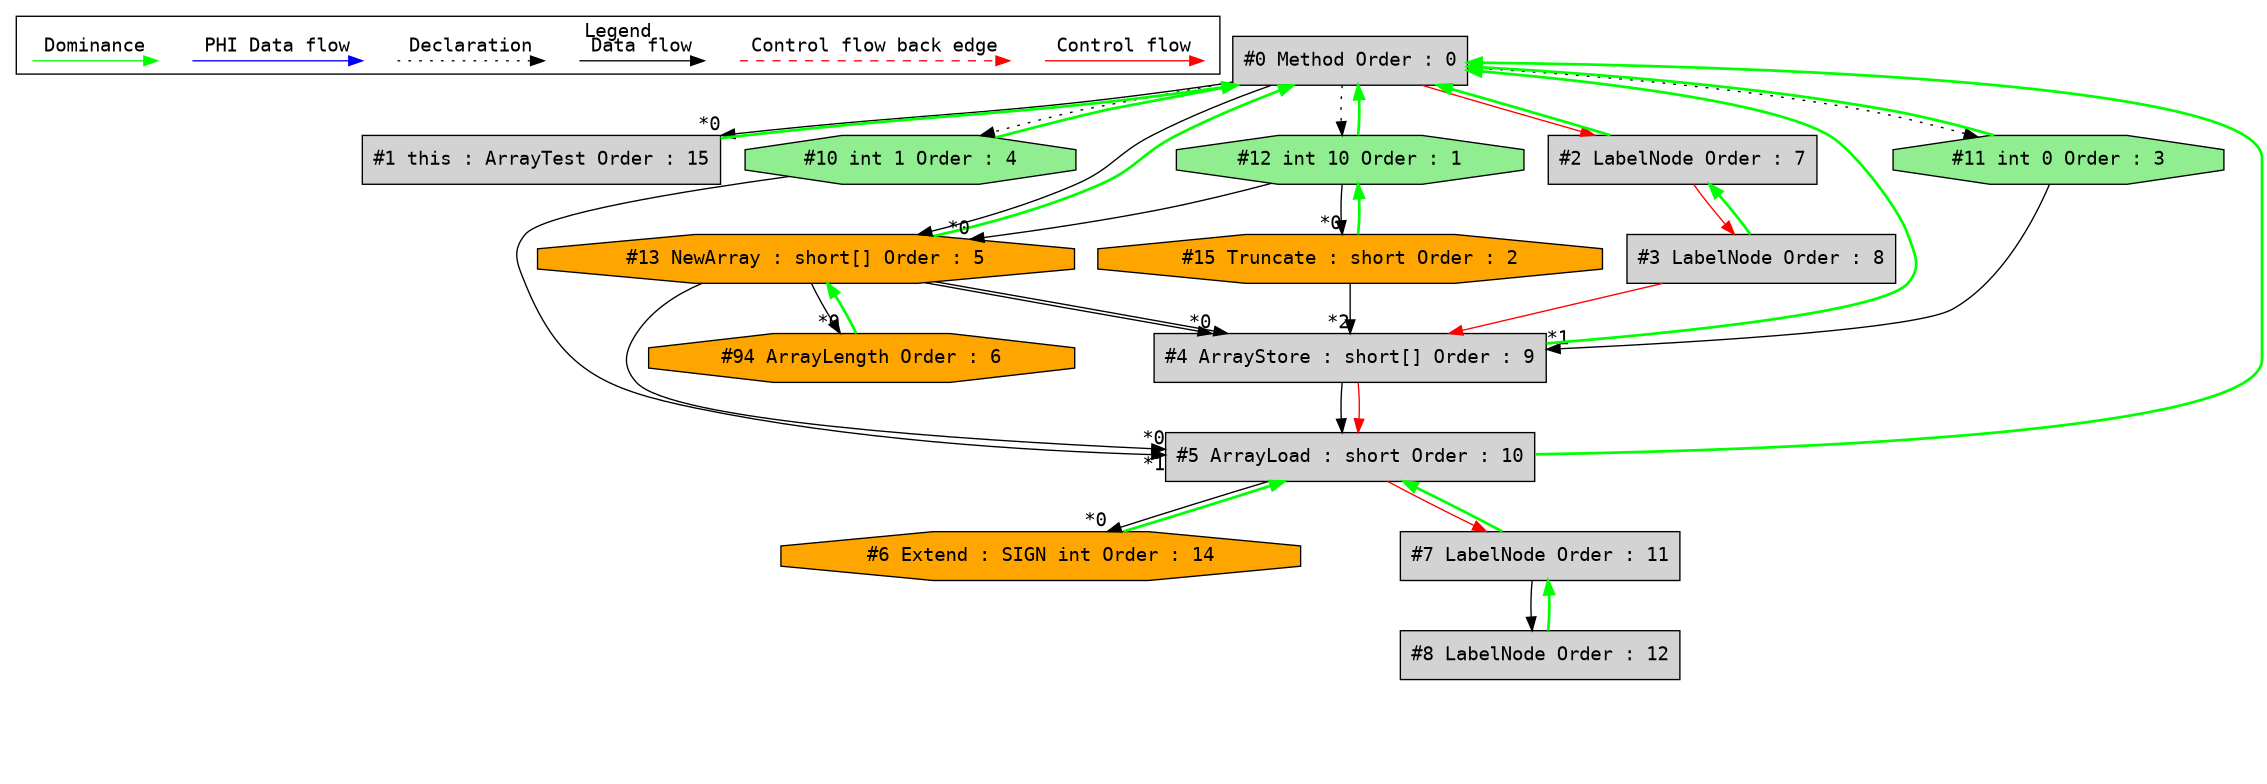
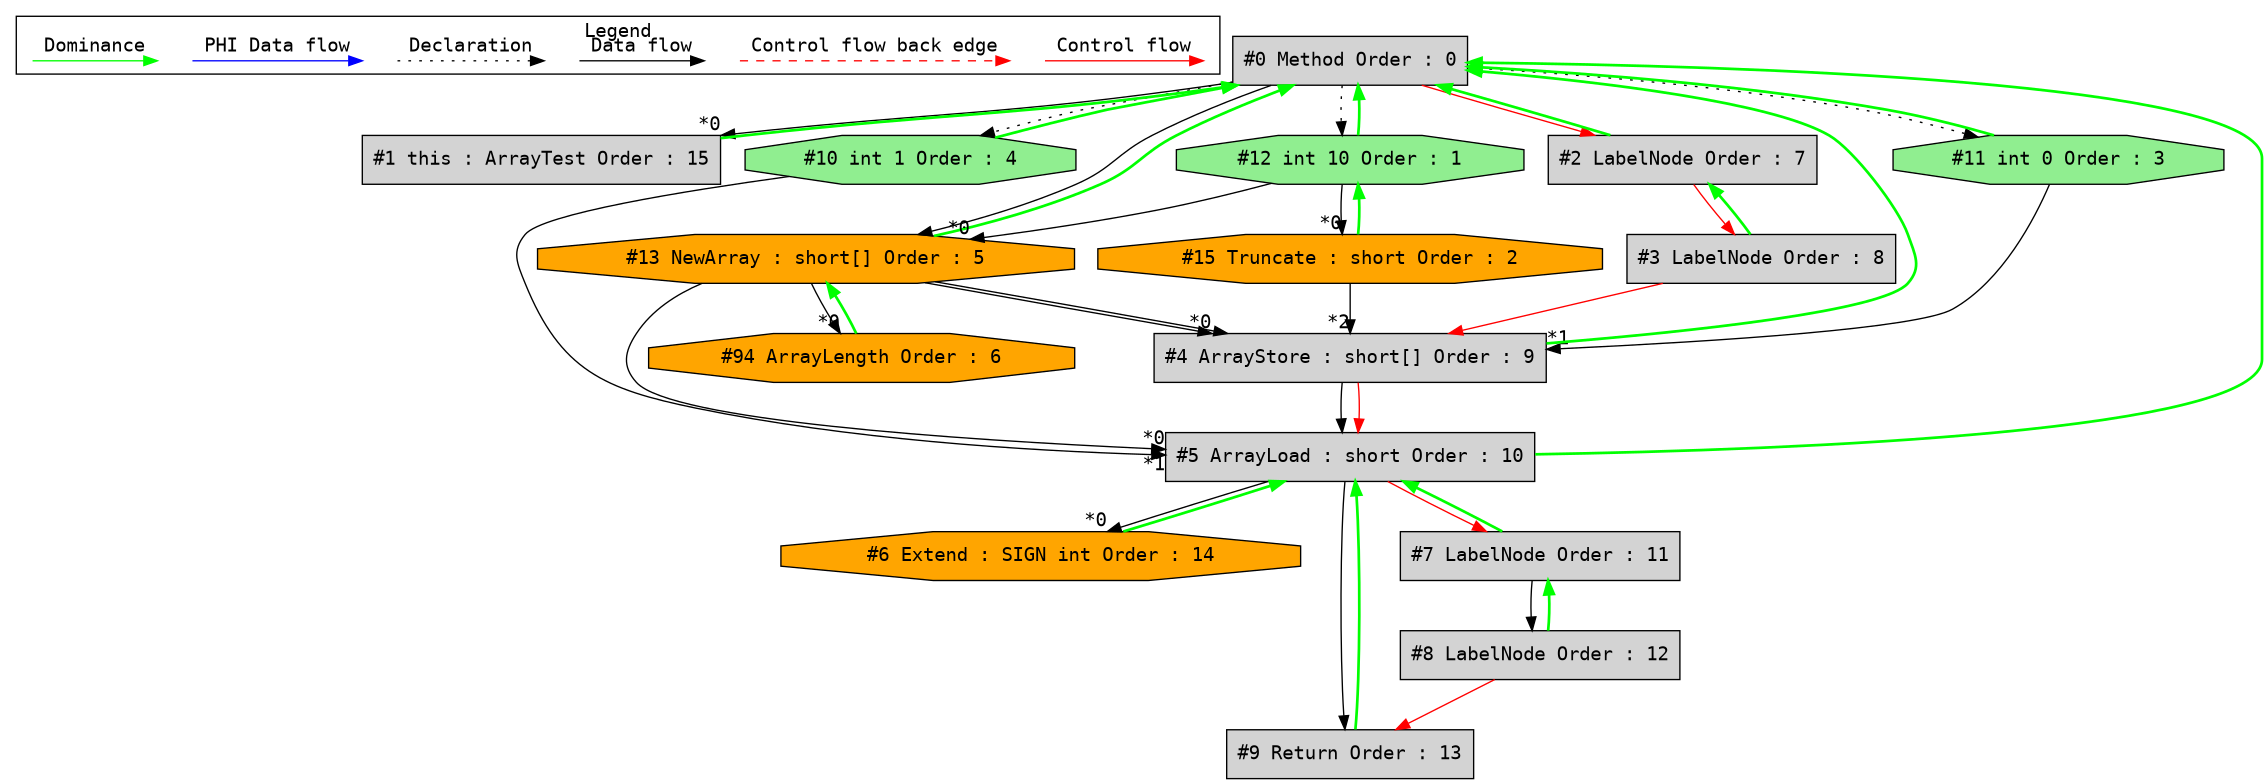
node "#9 Return Order : 13": added
